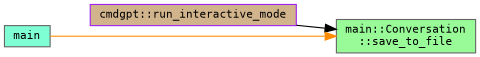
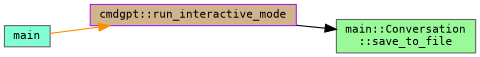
edge "main" -> "main::Conversation ::save_to_file": now "main" -> "cmdgpt::run_interactive_mode"
